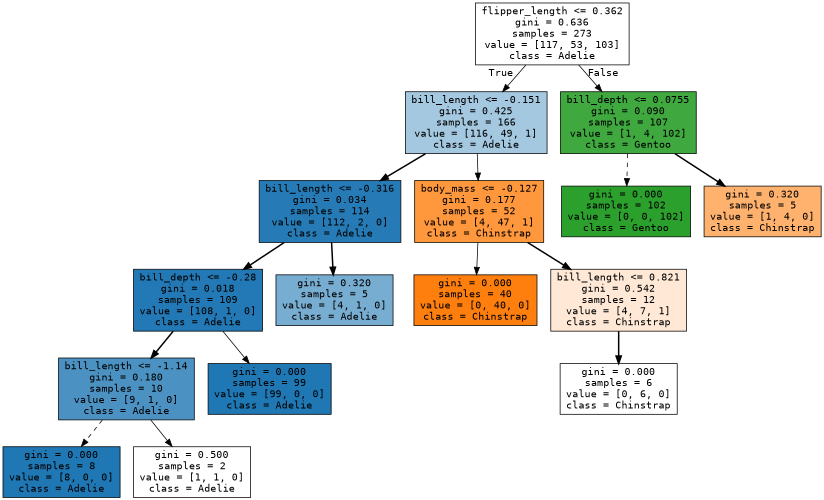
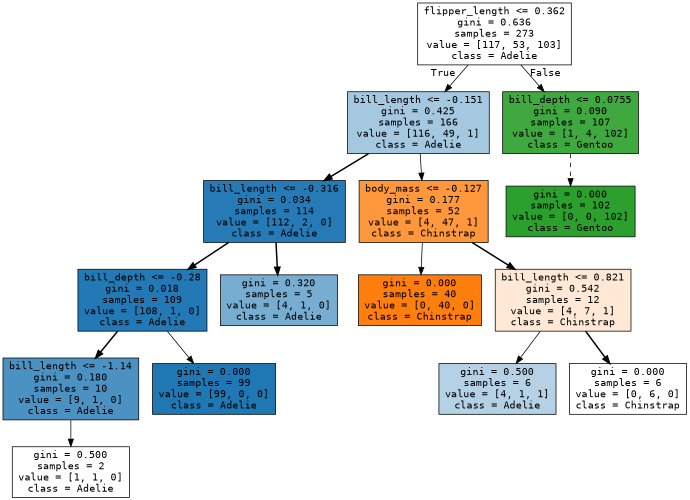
node "gini = 0.320 samples = 5 value = [1, 4, 0] class = Chinstrap": removed
node "gini = 0.500 samples = 6 value = [4, 1, 1] class = Adelie": added
node "gini = 0.000 samples = 8 value = [8, 0, 0] class = Adelie": removed
